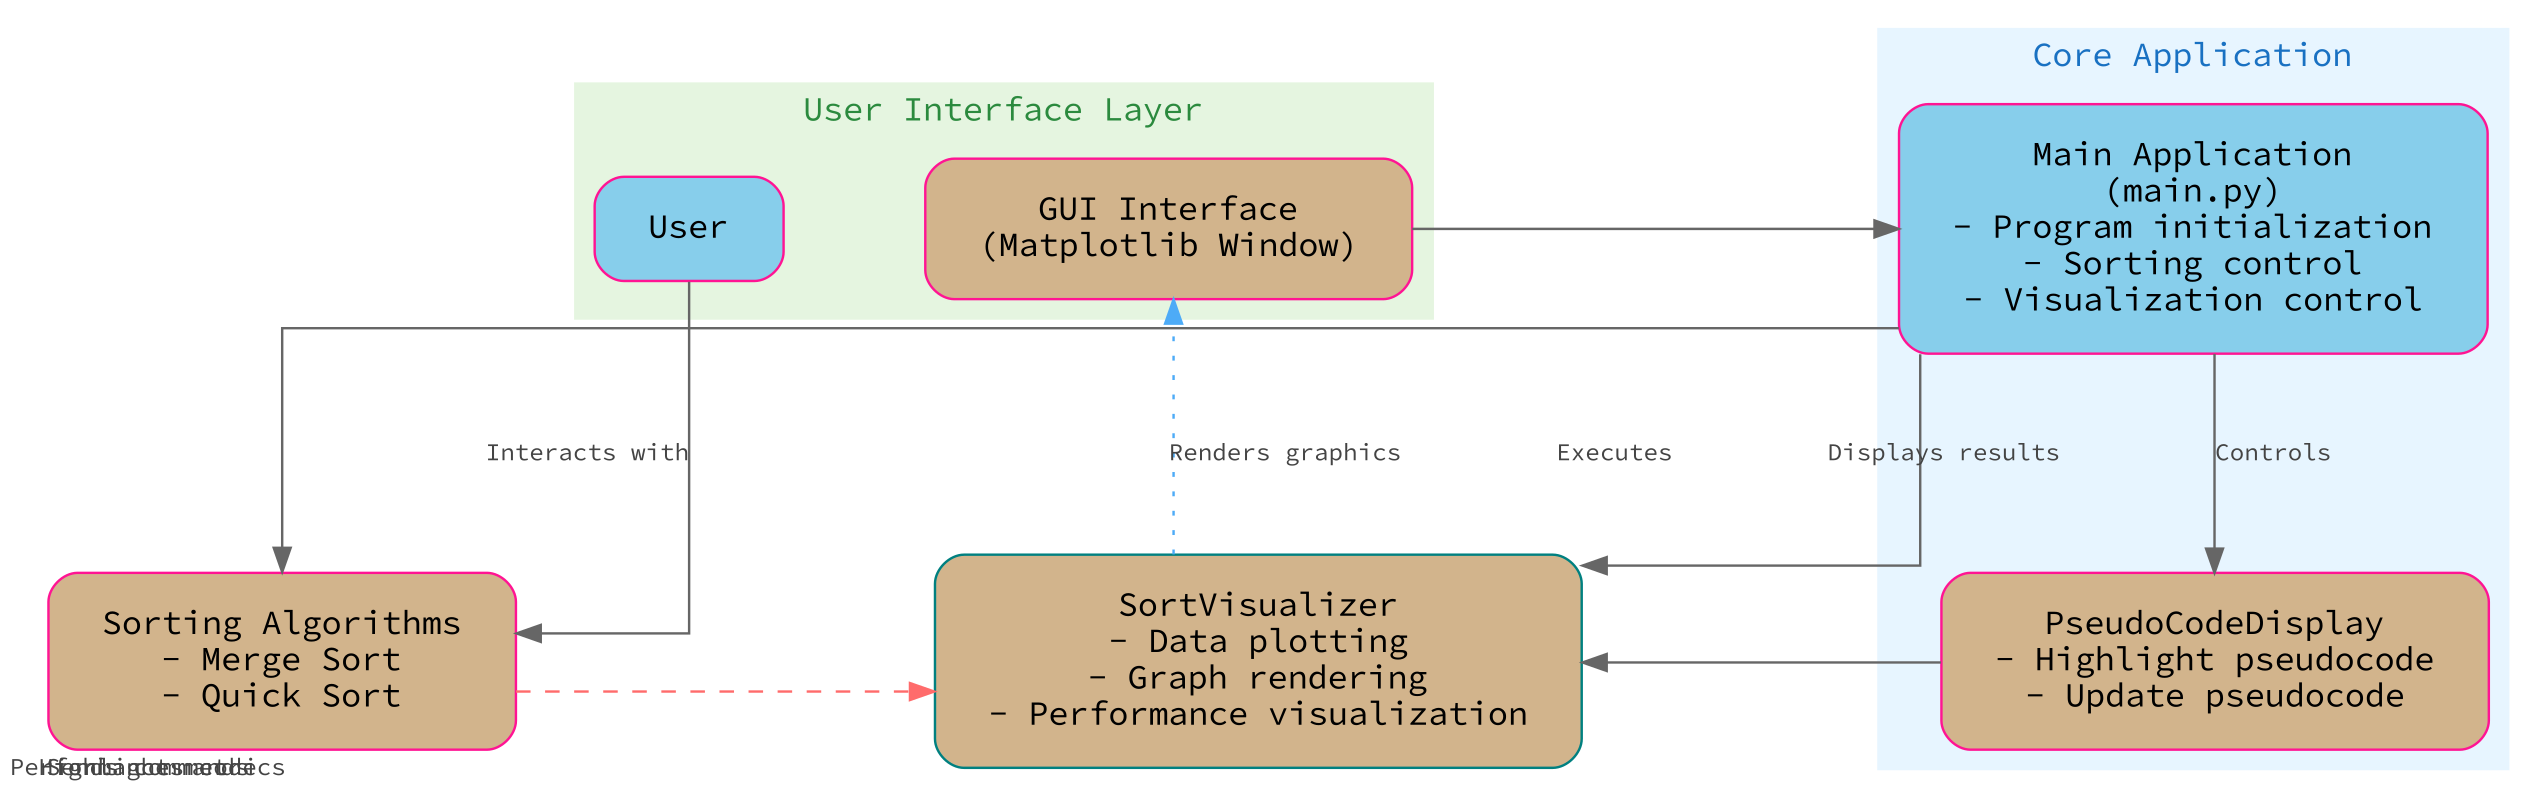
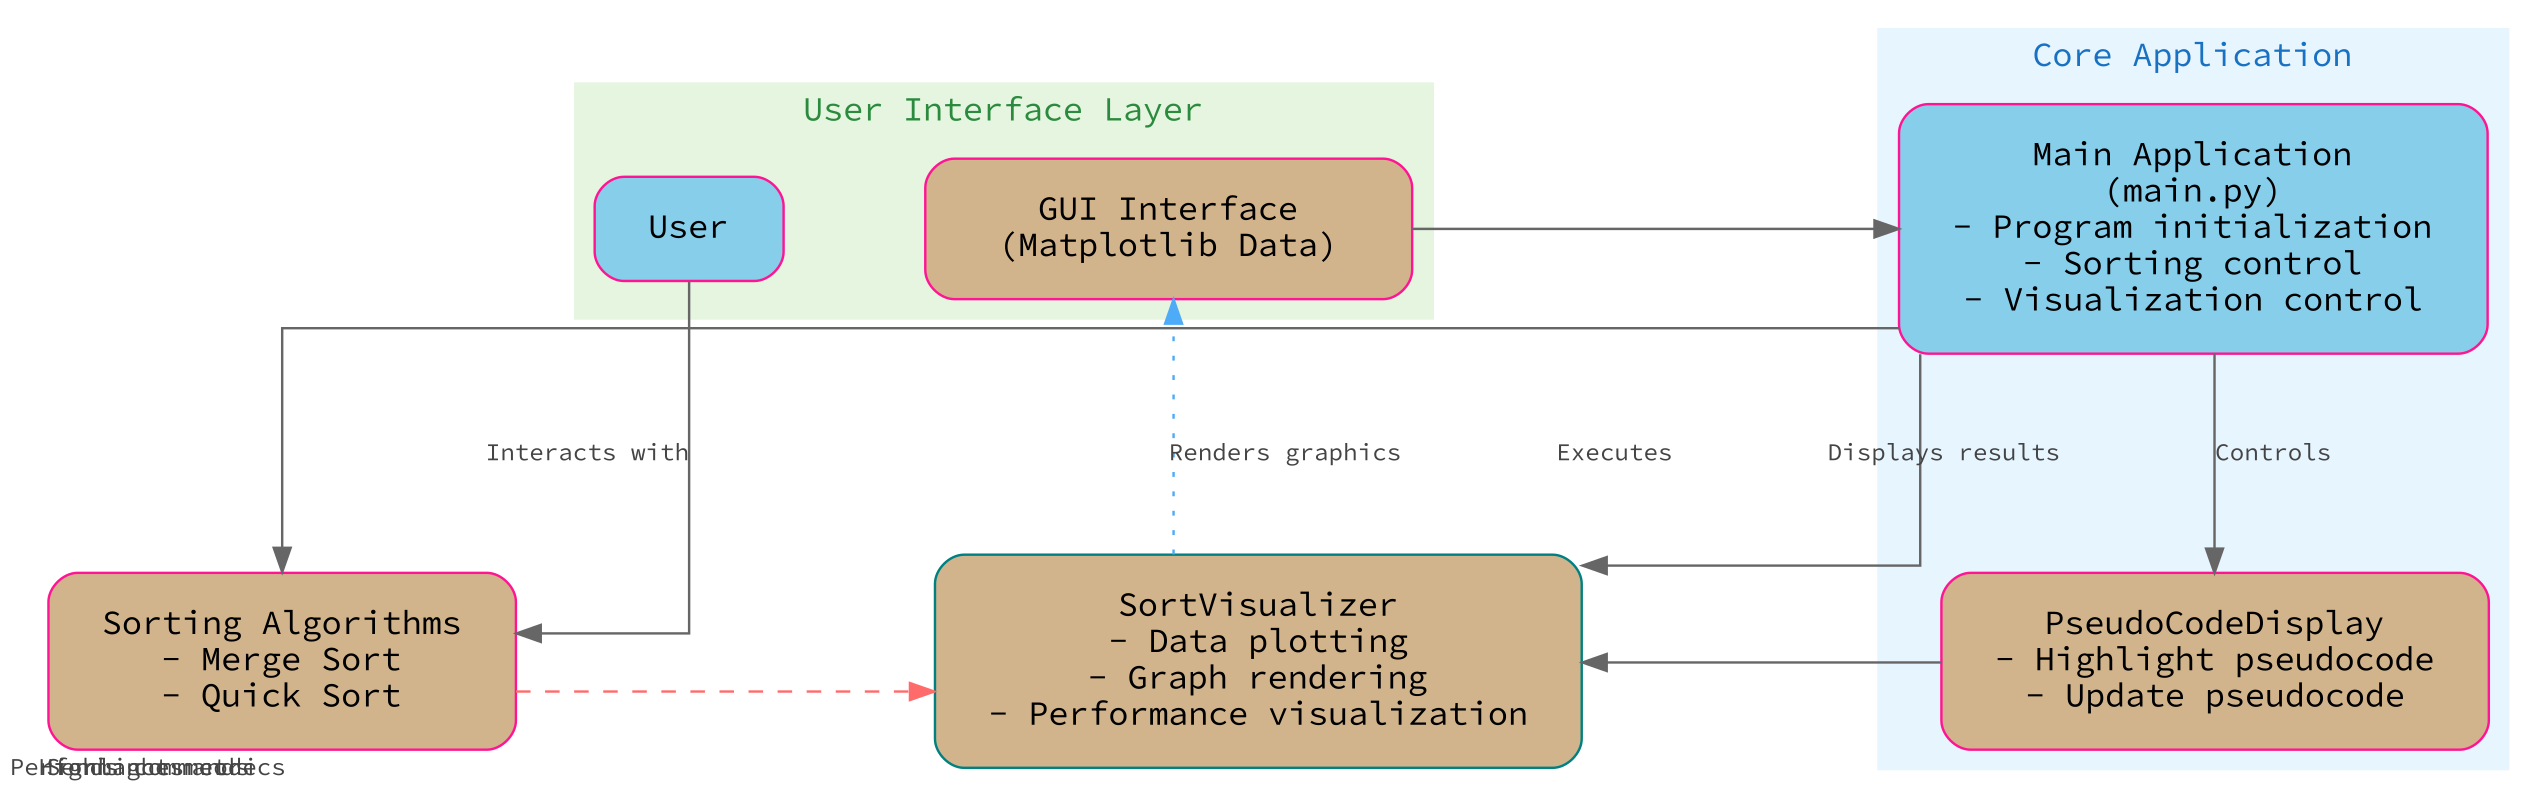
node "GUI Interface (Matplotlib Window)": label "GUI Interface (Matplotlib Window)" -> "GUI Interface (Matplotlib Data)"
